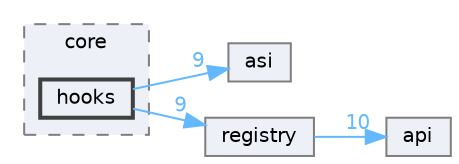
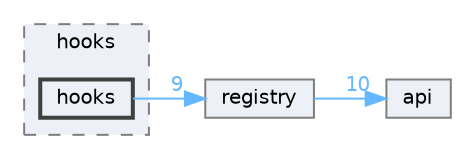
cluster "core": label "core" -> "hooks"
node "asi": removed
